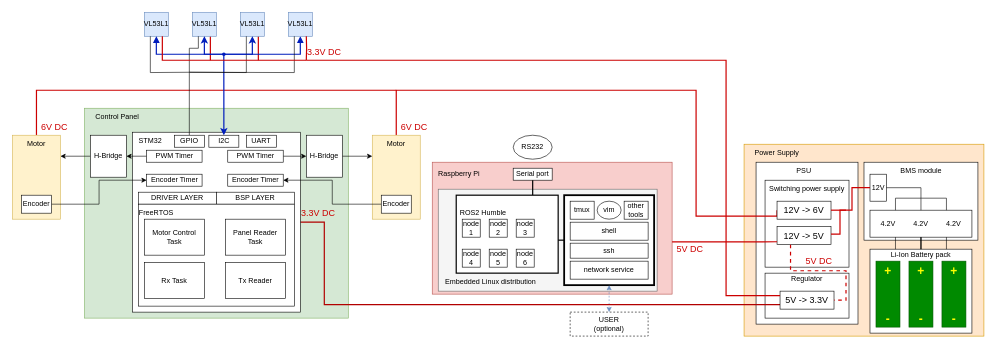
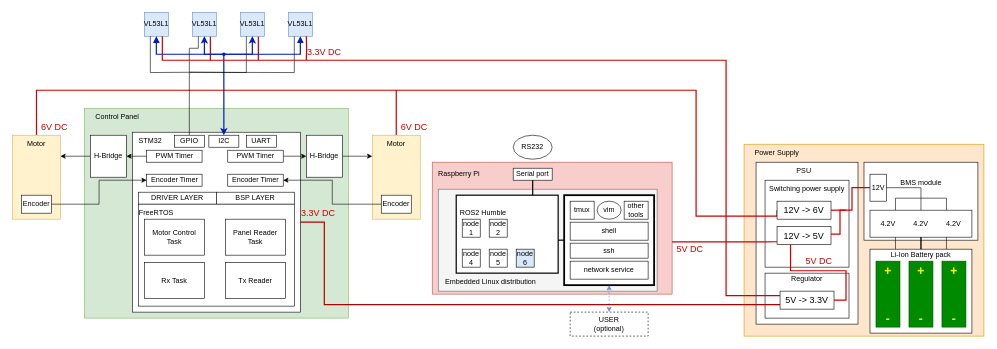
node "BMS module": moved (921, 171) -> (921, 183)
node "node 3": removed
node "node 6": fillcolor #ffffff -> #dae8fc
edge "12V -> 5V" -- "5V -> 3.3V": style dashed -> solid
